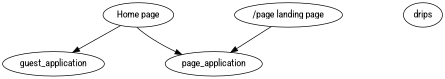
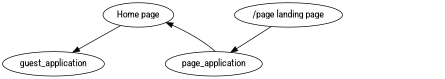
node "drips": removed
edge "Home page" -> "page_application": reversed
